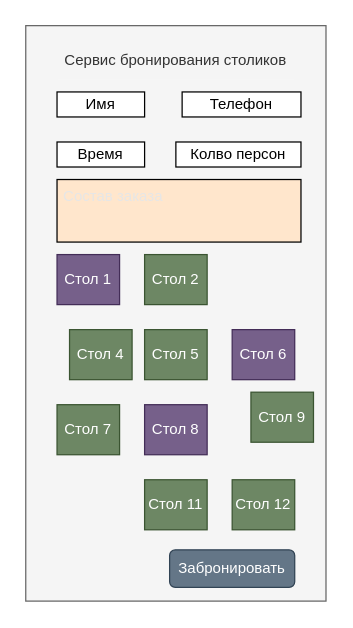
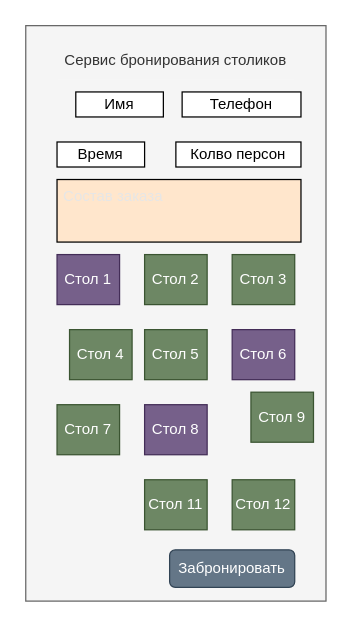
node "Имя": moved (101, 104) -> (119, 104)
node "Стол 3": added
